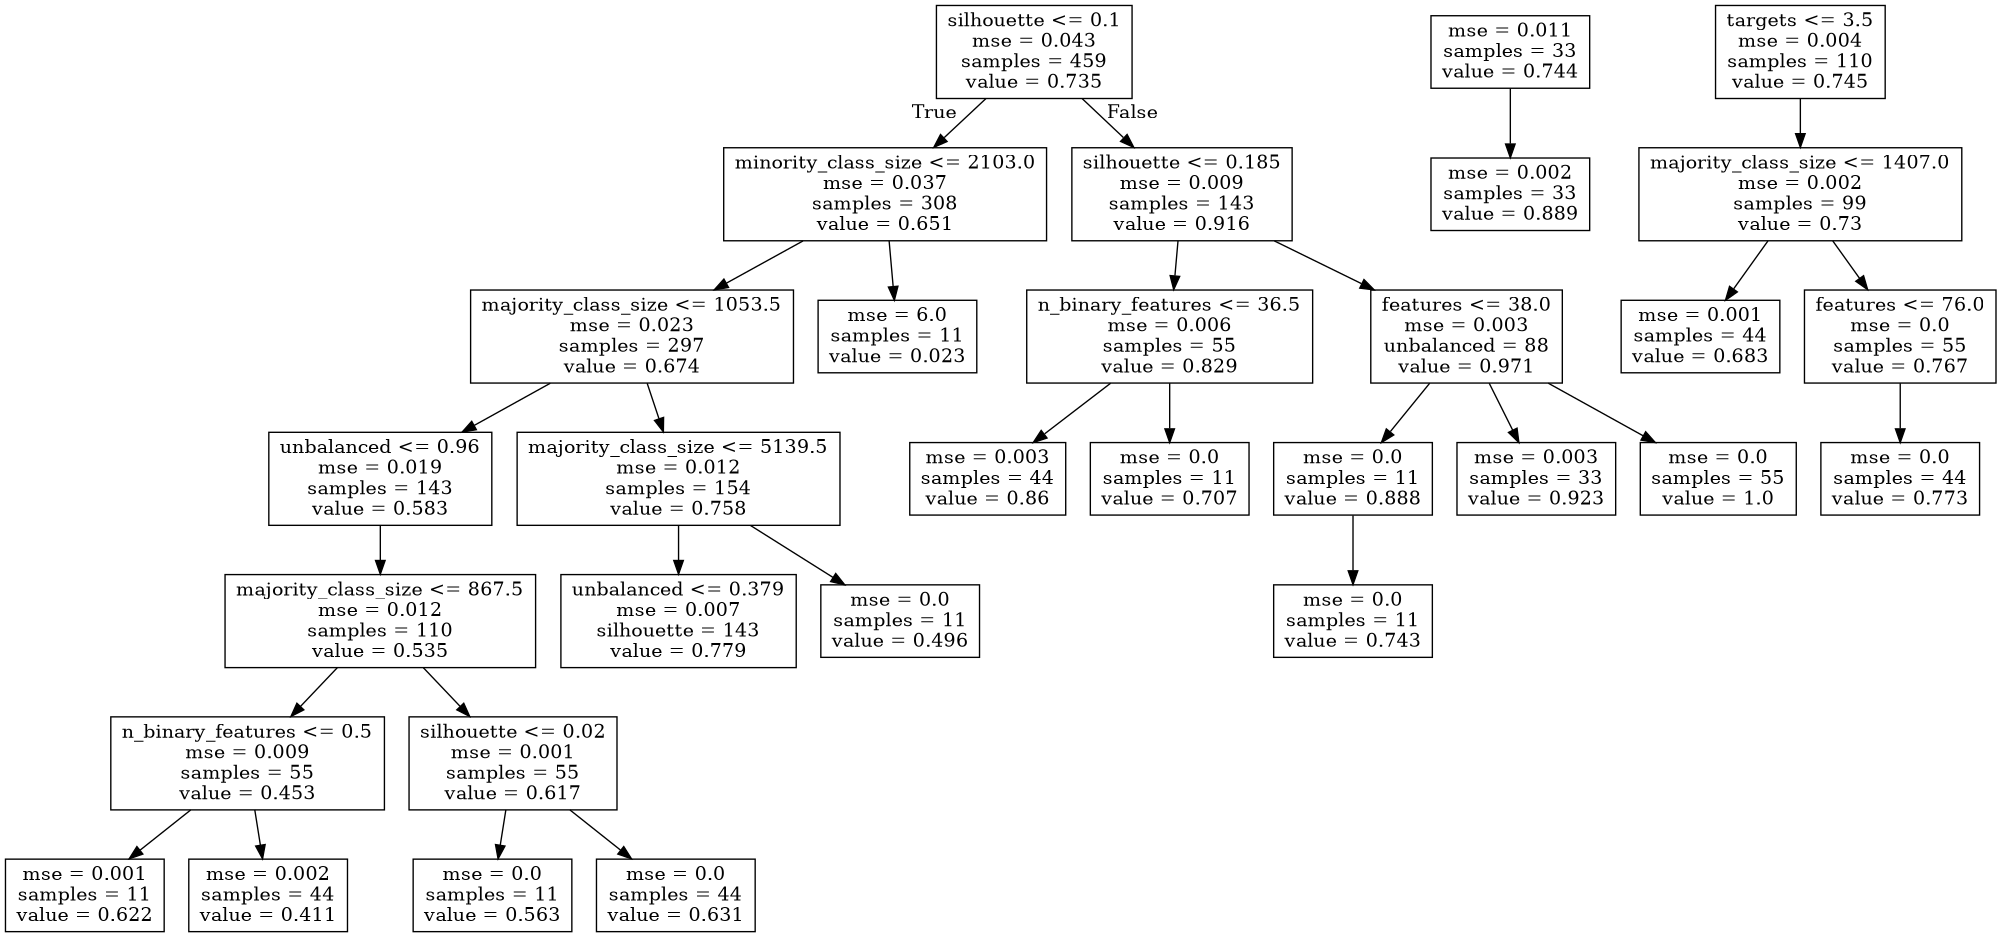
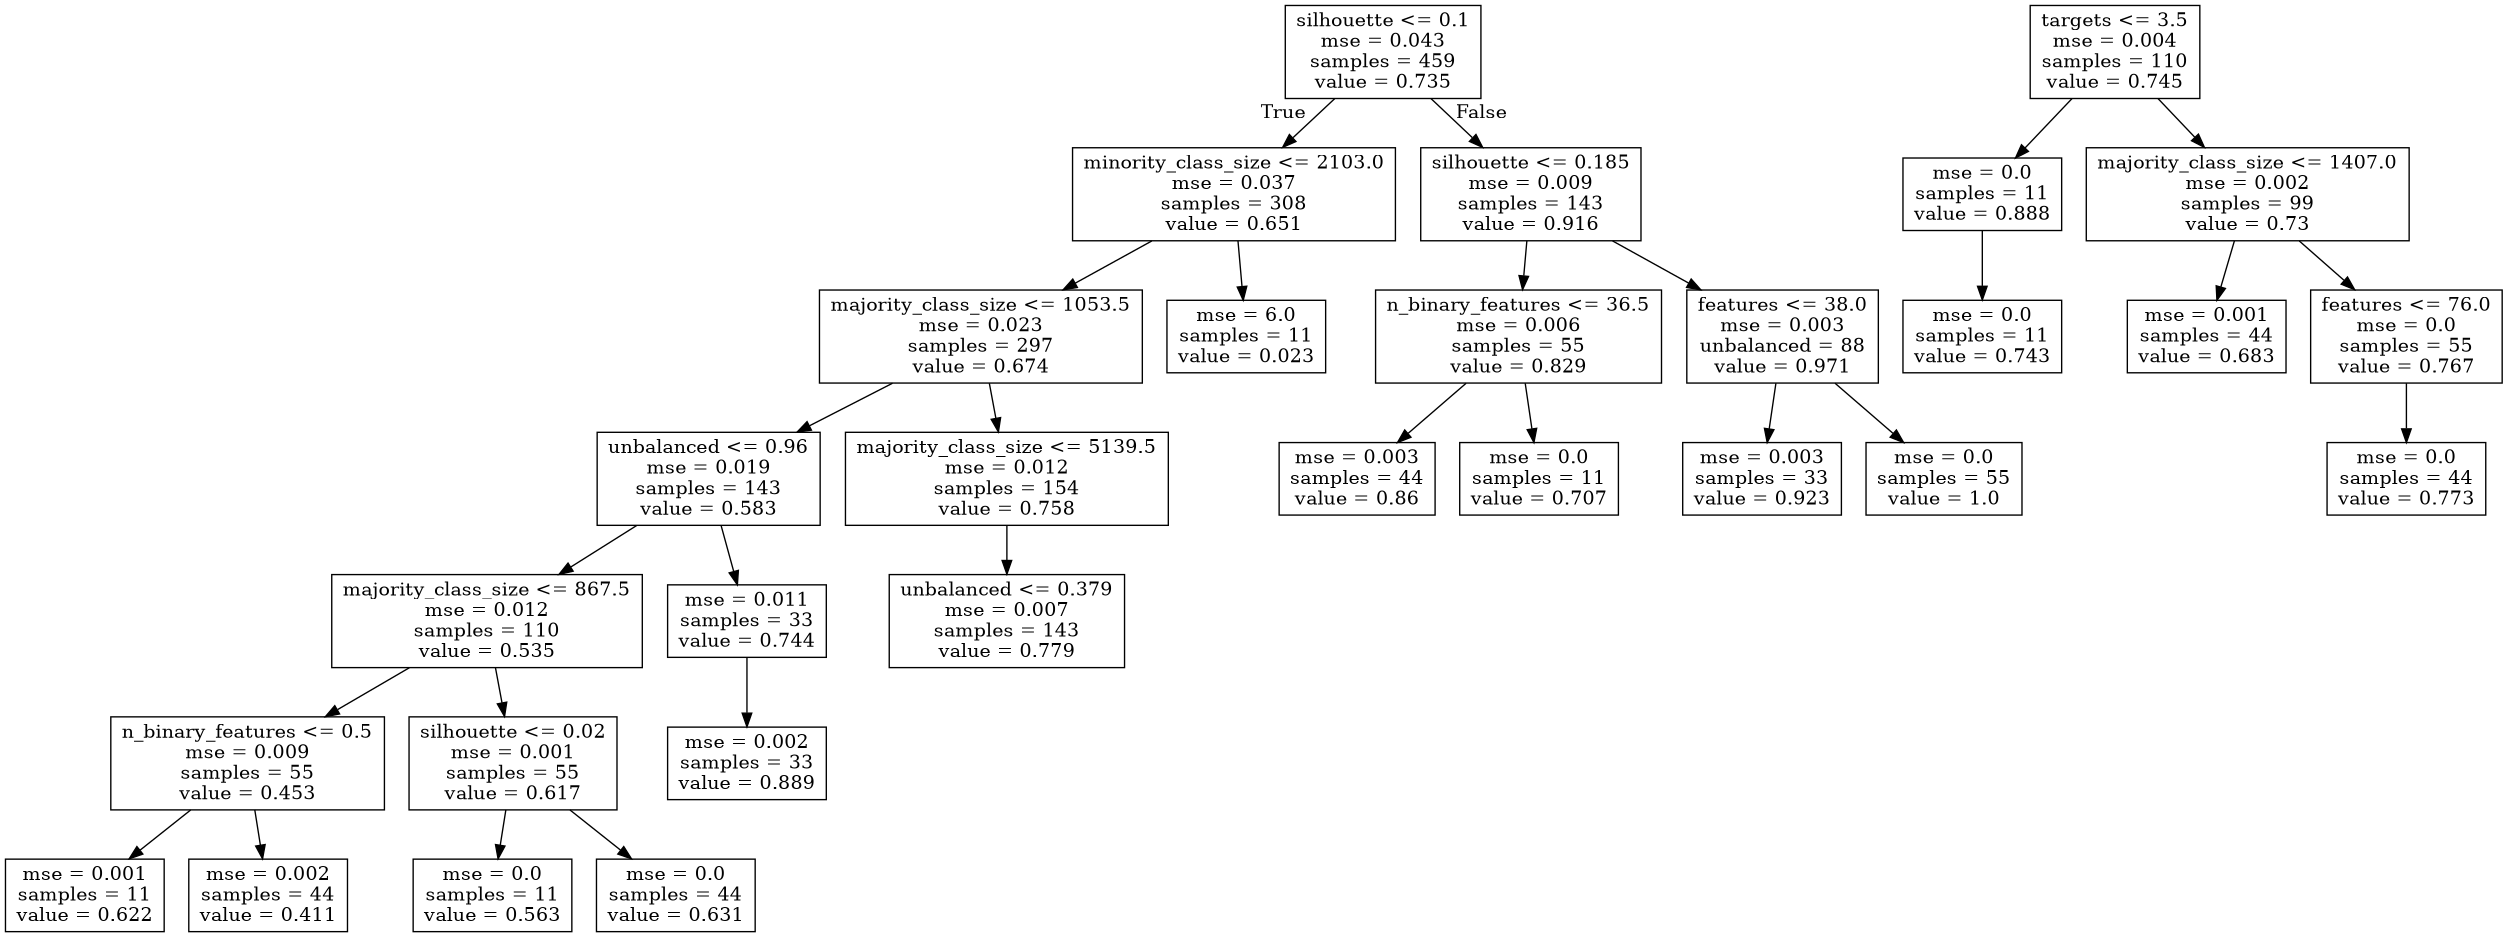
edge "features <= 38.0 mse = 0.003 unbalanced = 88 value = 0.971" -> "mse = 0.0 samples = 11 value = 0.888": now "targets <= 3.5 mse = 0.004 samples = 110 value = 0.745" -> "mse = 0.0 samples = 11 value = 0.888"
edge "unbalanced <= 0.96 mse = 0.019 samples = 143 value = 0.583" -> "mse = 0.011 samples = 33 value = 0.744": added
node "unbalanced <= 0.379 mse = 0.007 silhouette = 143 value = 0.779": label "unbalanced <= 0.379 mse = 0.007 silhouette = 143 value = 0.779" -> "unbalanced <= 0.379 mse = 0.007 samples = 143 value = 0.779"
node "mse = 0.0 samples = 11 value = 0.496": removed
